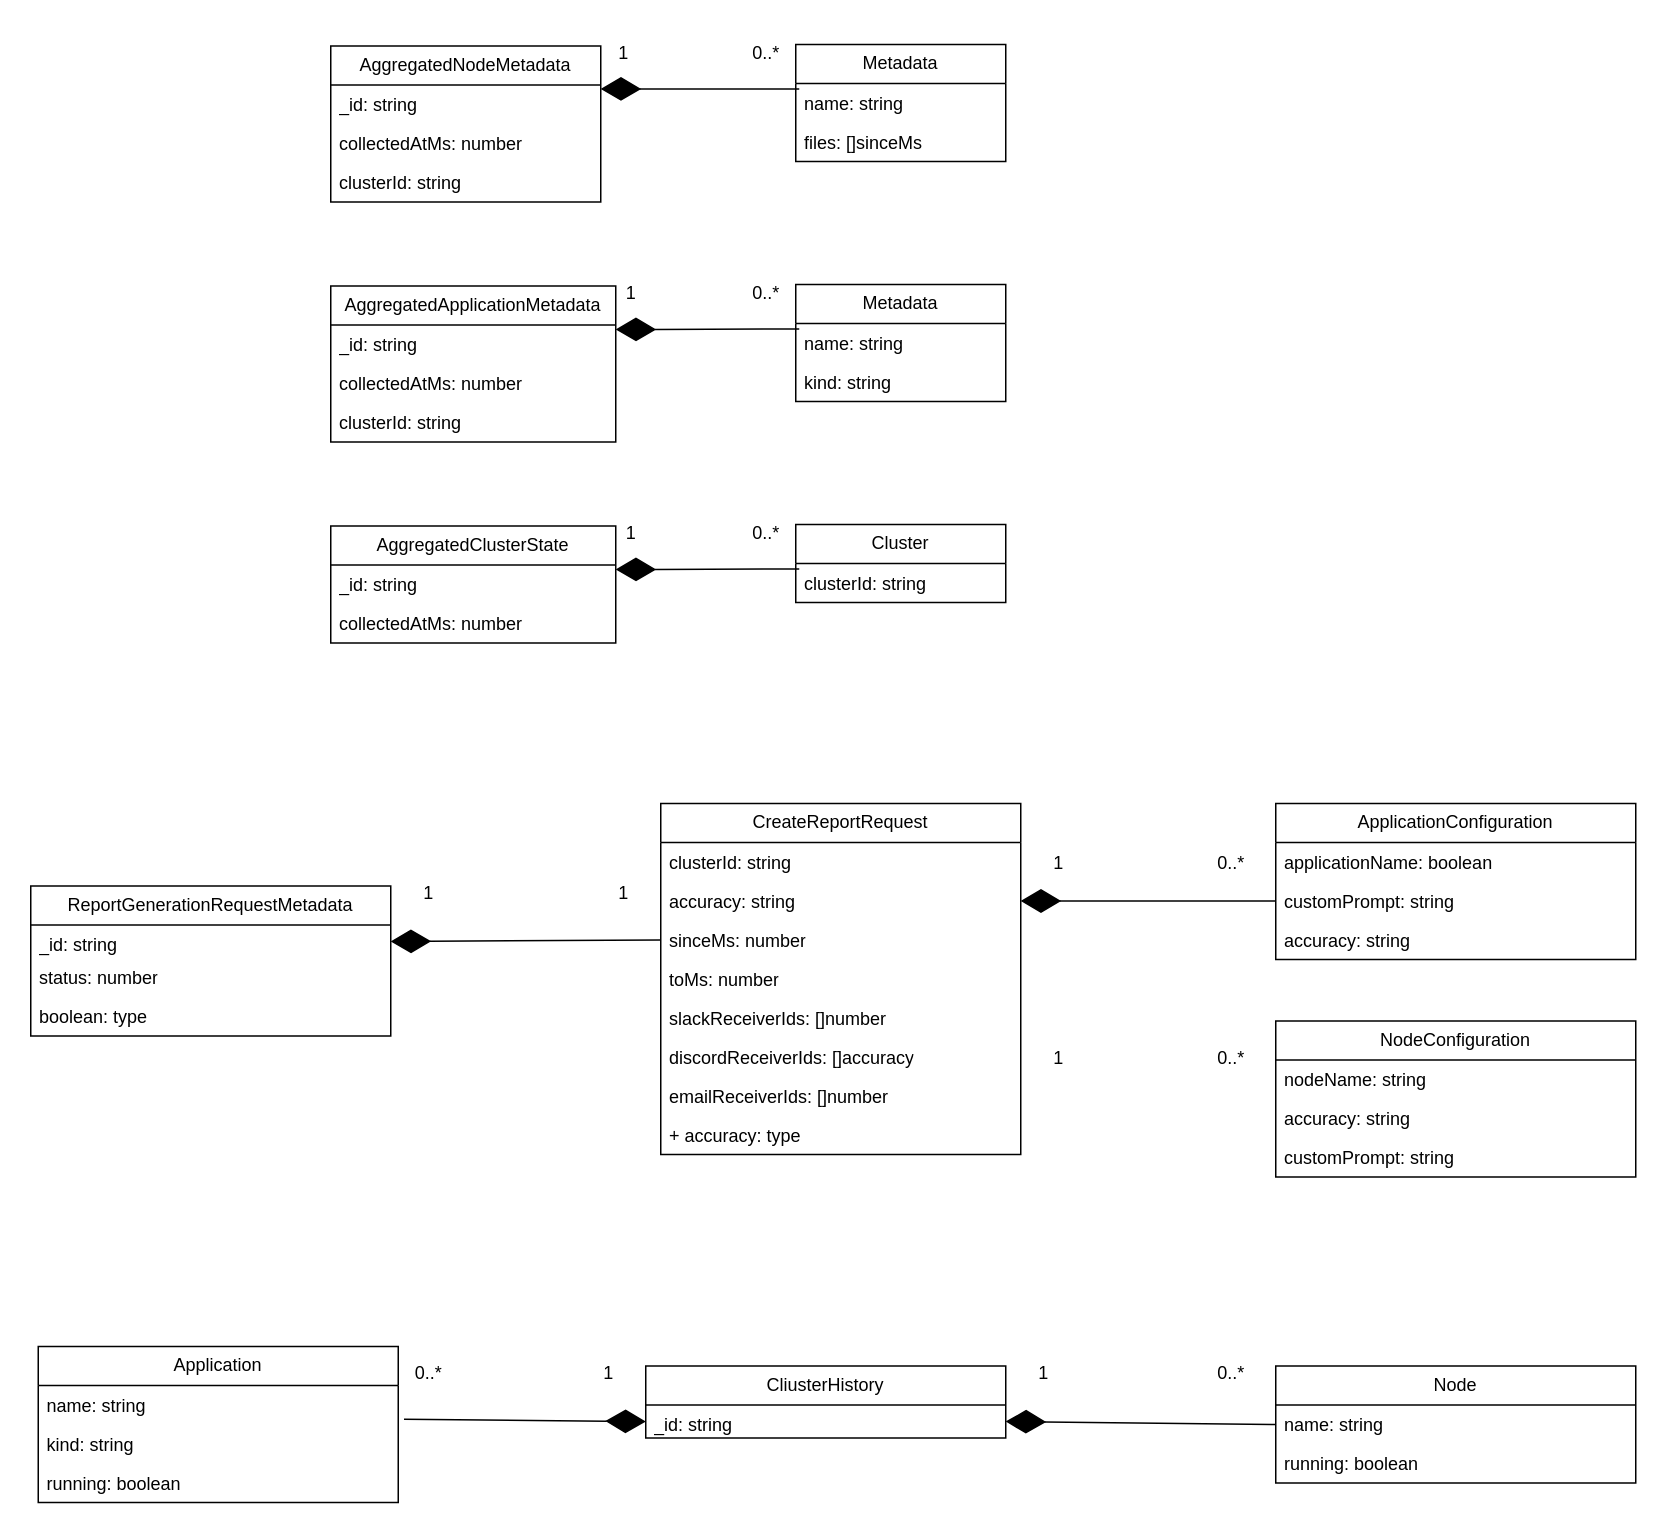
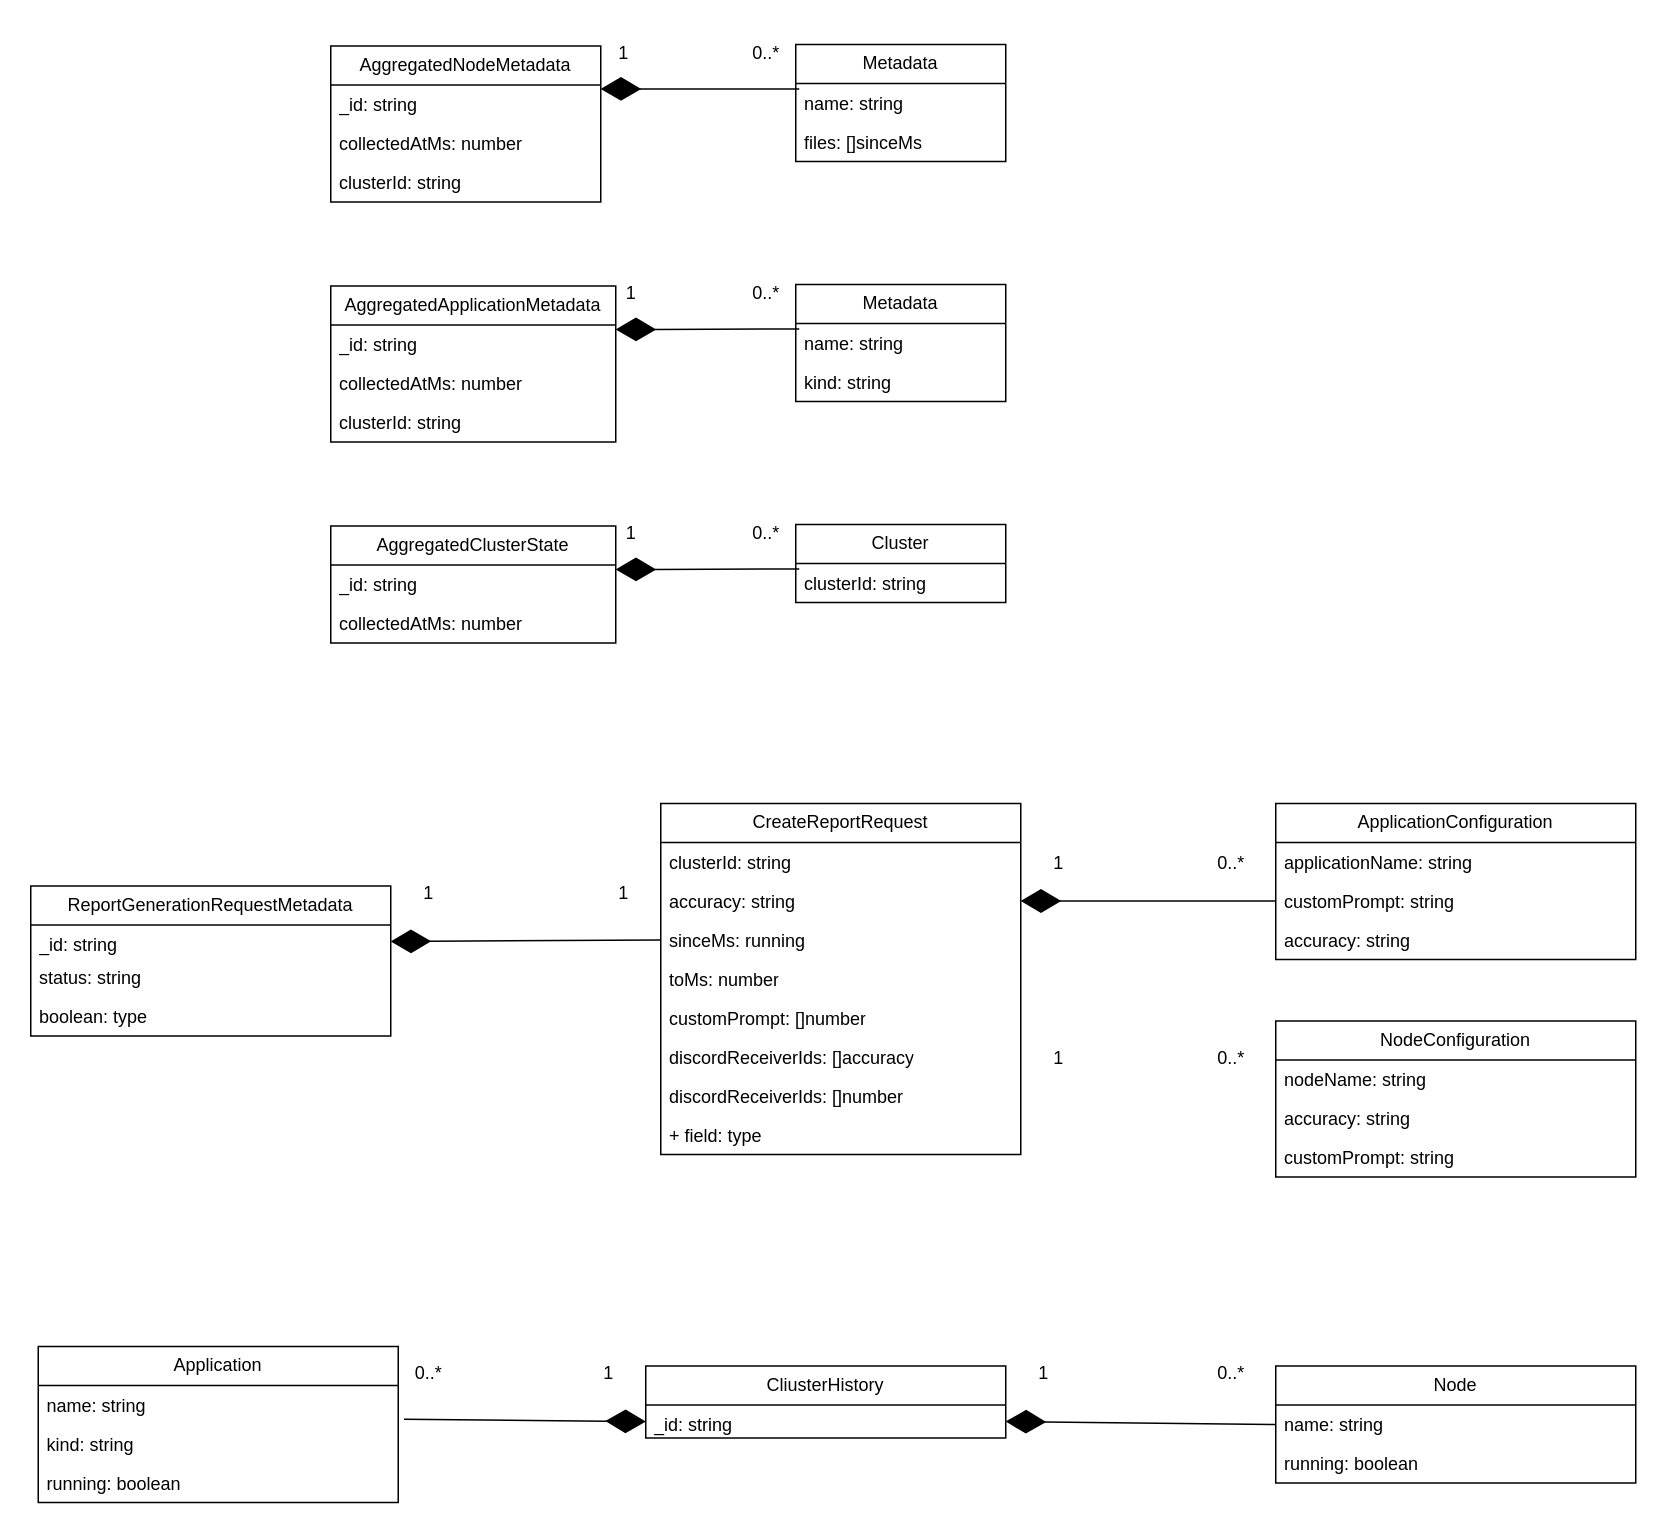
node "applicationName: boolean": label "applicationName: boolean" -> "applicationName: string"
node "sinceMs: number": label "sinceMs: number" -> "sinceMs: running"
node "status: number": label "status: number" -> "status: string"
node "slackReceiverIds: []number": label "slackReceiverIds: []number" -> "customPrompt: []number"
node "emailReceiverIds: []number": label "emailReceiverIds: []number" -> "discordReceiverIds: []number"
node "+ accuracy: type": label "+ accuracy: type" -> "+ field: type"
